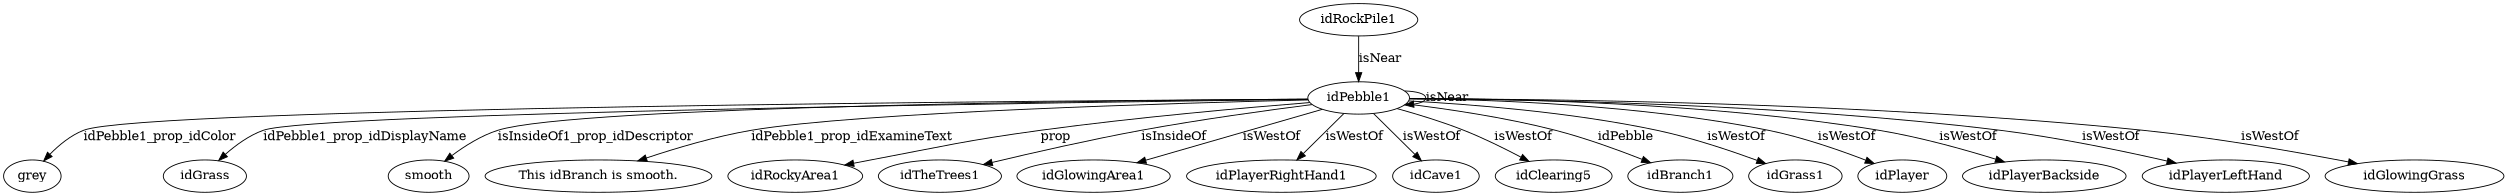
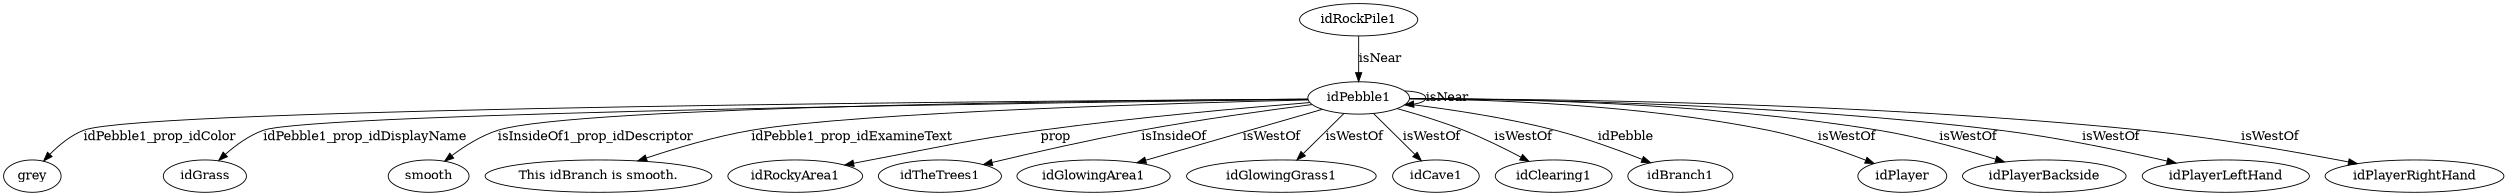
node "idPlayerRightHand1": label "idPlayerRightHand1" -> "idGlowingGrass1"
node "idClearing5": label "idClearing5" -> "idClearing1"
node "idGrass1": removed
node "idGlowingGrass": label "idGlowingGrass" -> "idPlayerRightHand"
